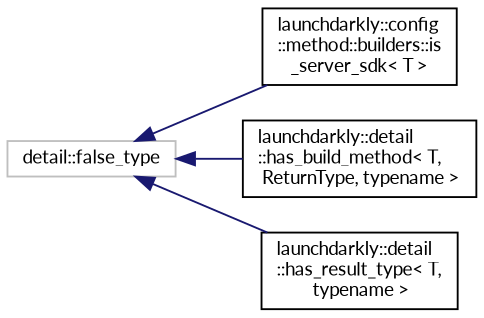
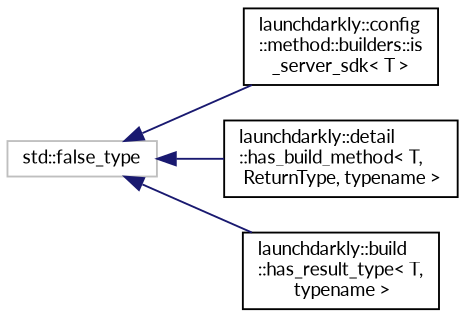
node "detail::false_type": label "detail::false_type" -> "std::false_type"
node "launchdarkly::detail ::has_result_type< T, typename >": label "launchdarkly::detail ::has_result_type< T, typename >" -> "launchdarkly::build ::has_result_type< T, typename >"
